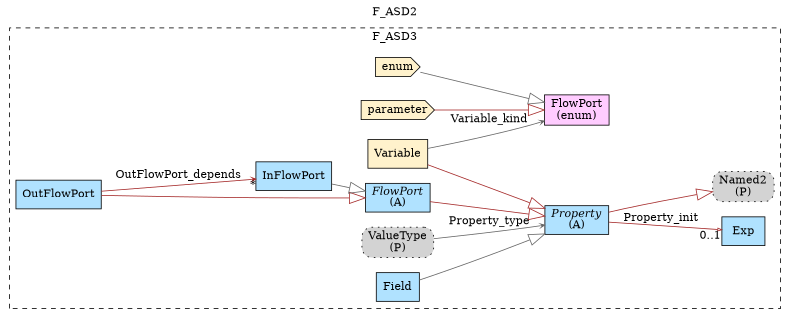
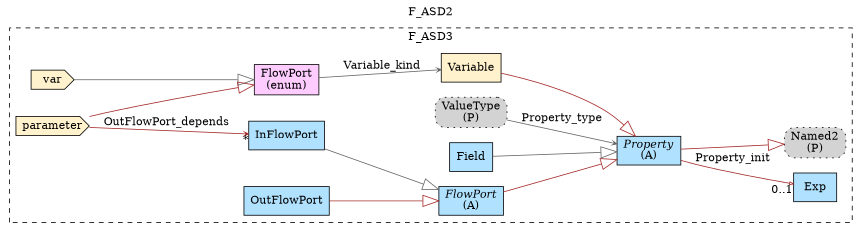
node "enum": label "enum" -> "var"
edge "Variable" -> "FlowPort (enum)": reversed
edge "OutFlowPort" -> "InFlowPort": now "parameter" -> "InFlowPort"
